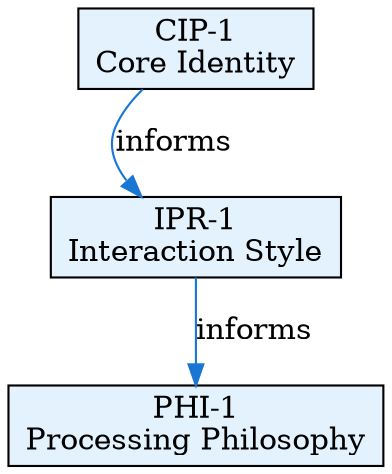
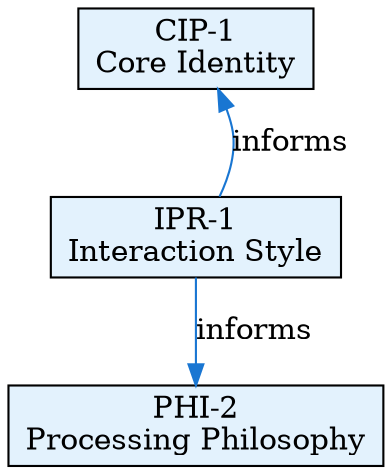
edge "CIP-1 Core Identity" -> "IPR-1 Interaction Style": reversed
node "PHI-1 Processing Philosophy": label "PHI-1 Processing Philosophy" -> "PHI-2 Processing Philosophy"
